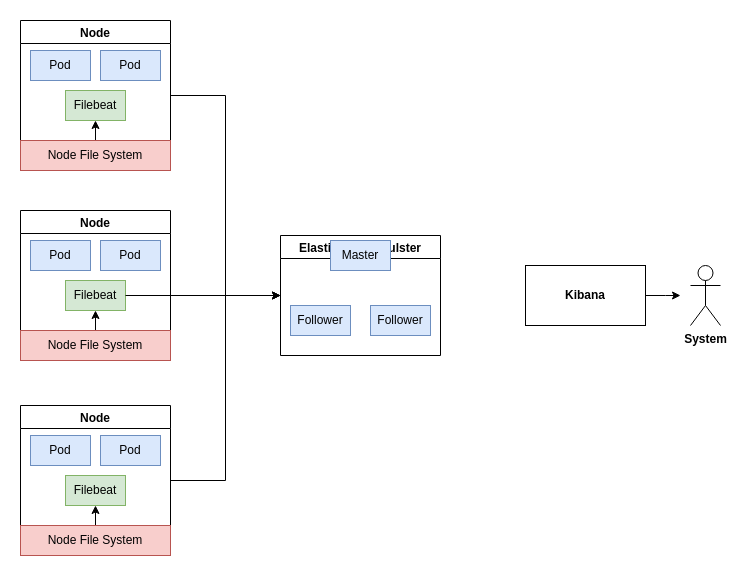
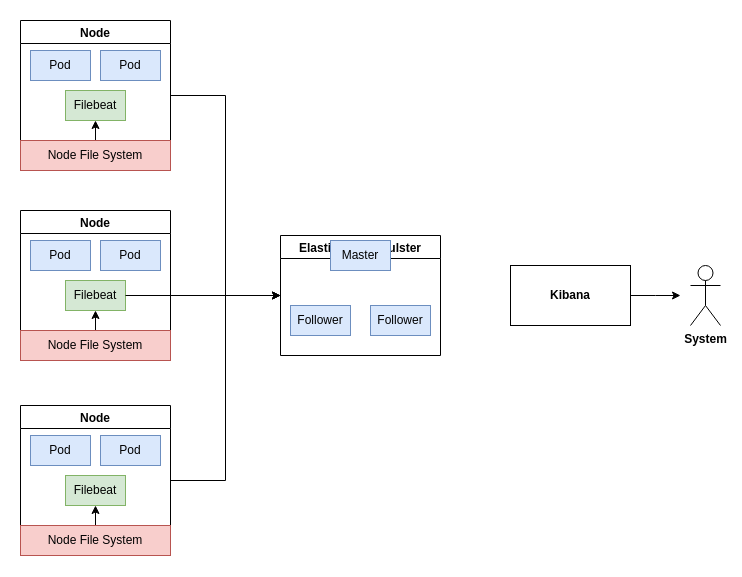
node "Kibana": moved (586, 296) -> (571, 296)
